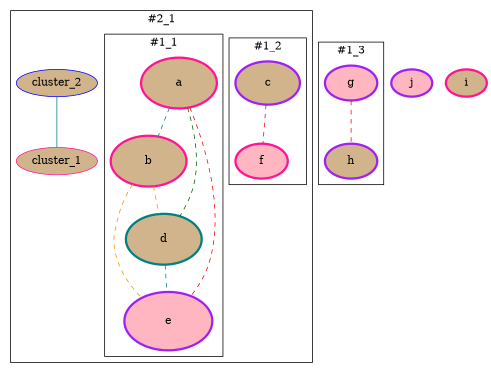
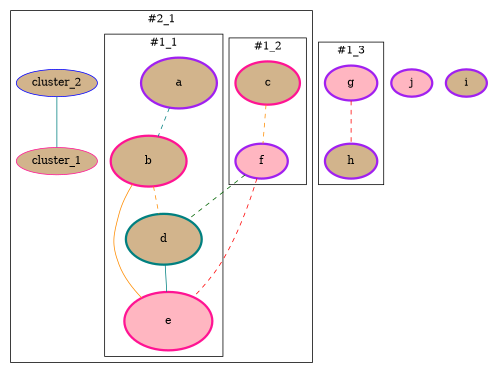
node "a": color deeppink -> purple
node "c": color purple -> deeppink
node "i": color deeppink -> purple
edge "c" -- "f": color red -> darkorange
node "f": color deeppink -> purple
edge "a" -- "d": now "f" -- "d"
edge "a" -- "e": now "f" -- "e"
edge "b" -- "e": style dashed -> solid
edge "d" -- "e": style dashed -> solid
node "e": color purple -> deeppink
